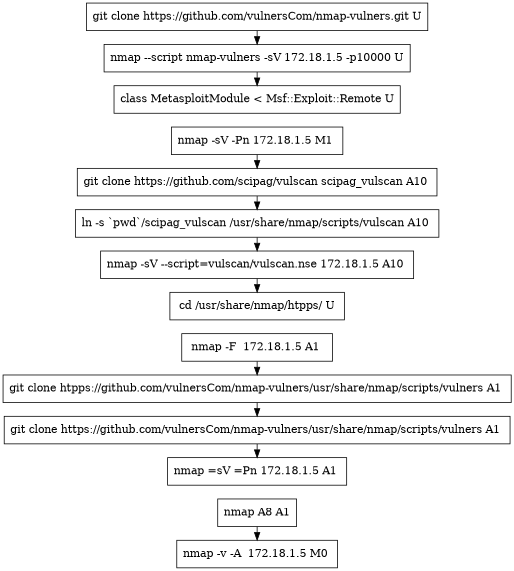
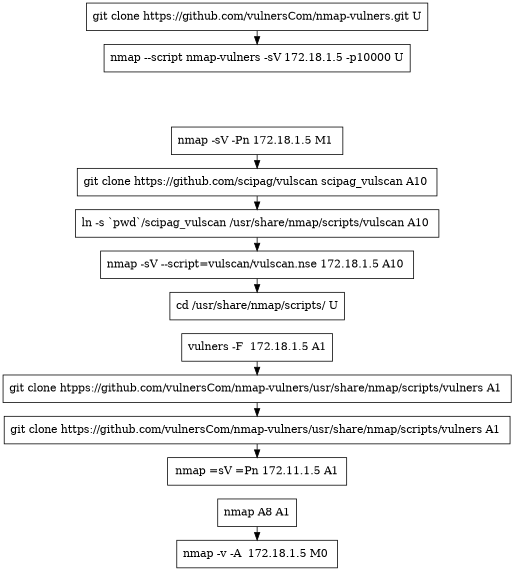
node "class MetasploitModule < Msf::Exploit::Remote U": removed
node "cd /usr/share/nmap/htpps/ U": label "cd /usr/share/nmap/htpps/ U" -> "cd /usr/share/nmap/scripts/ U"
node "nmap -F  172.18.1.5 A1": label "nmap -F  172.18.1.5 A1" -> "vulners -F  172.18.1.5 A1"
node "nmap =sV =Pn 172.18.1.5 A1": label "nmap =sV =Pn 172.18.1.5 A1" -> "nmap =sV =Pn 172.11.1.5 A1"
